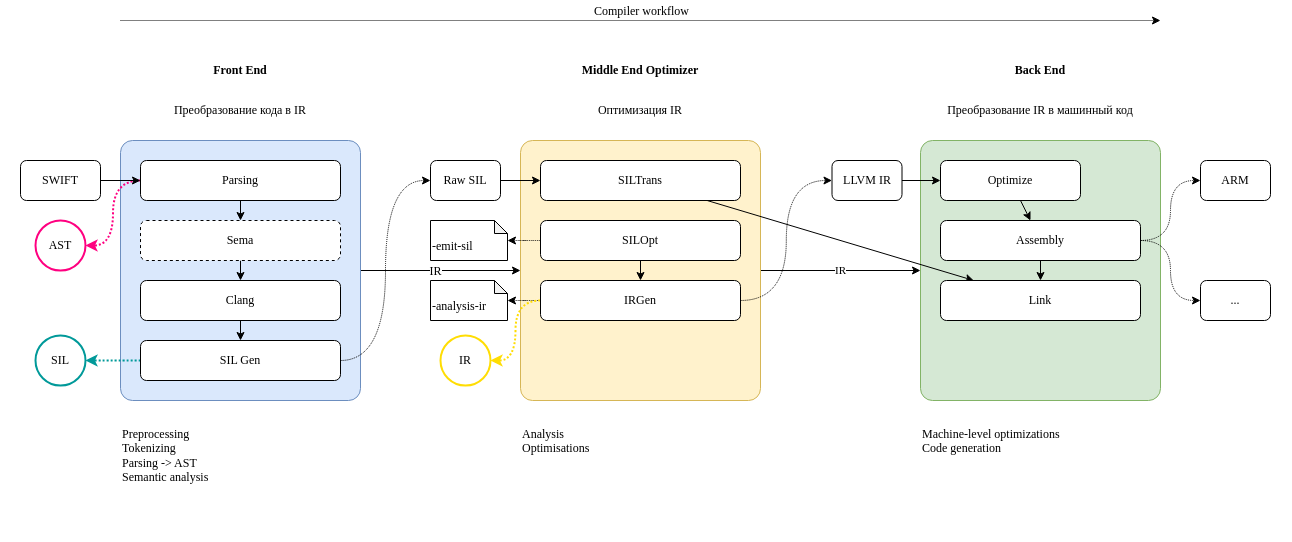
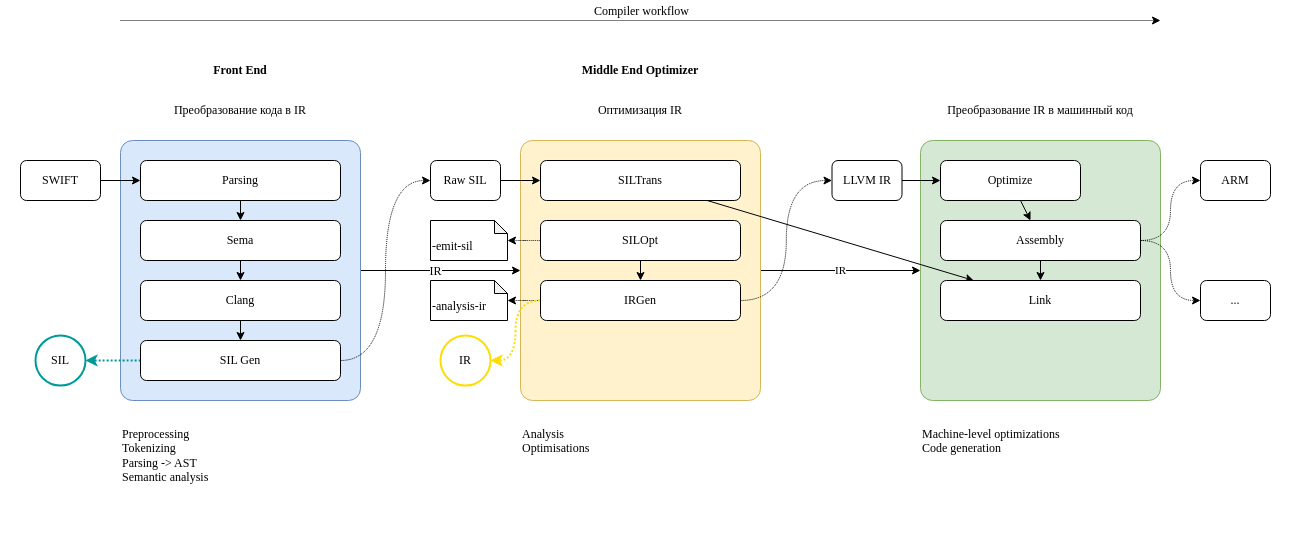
node "Back End": removed
edge "Parsing" -> "AST": removed
node "Sema": style dashed -> solid
node "AST": removed
